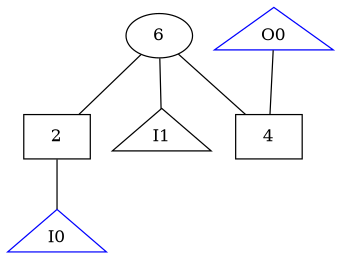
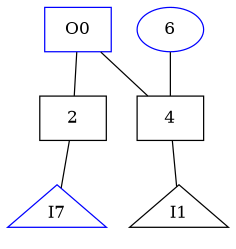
node "6": color black -> blue
node "O0": shape triangle -> box
edge "6" -- "2": now "O0" -- "2"
edge "6" -- "I1": now "4" -- "I1"
node "I0": label "I0" -> "I7"
